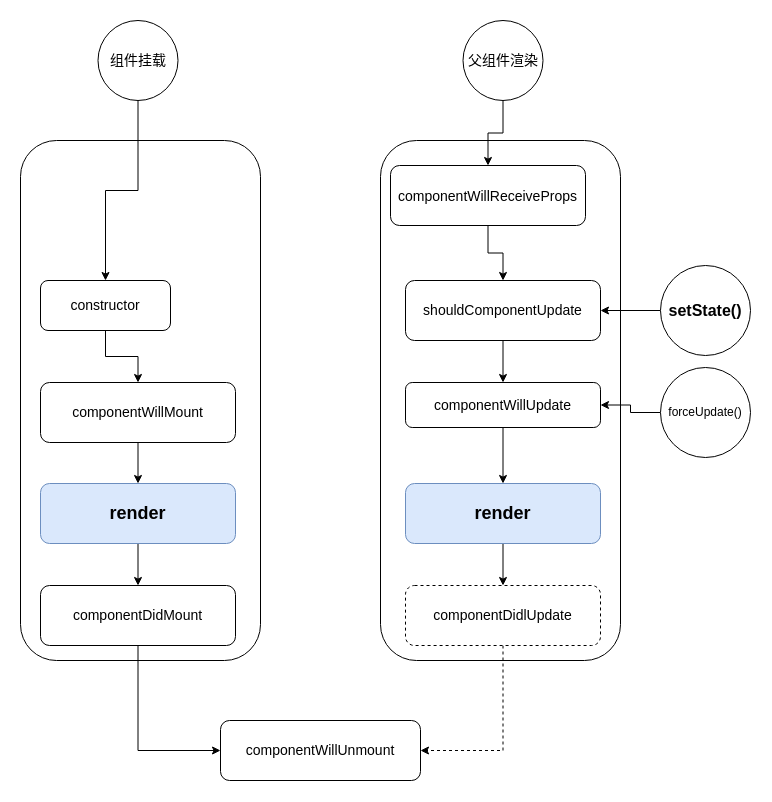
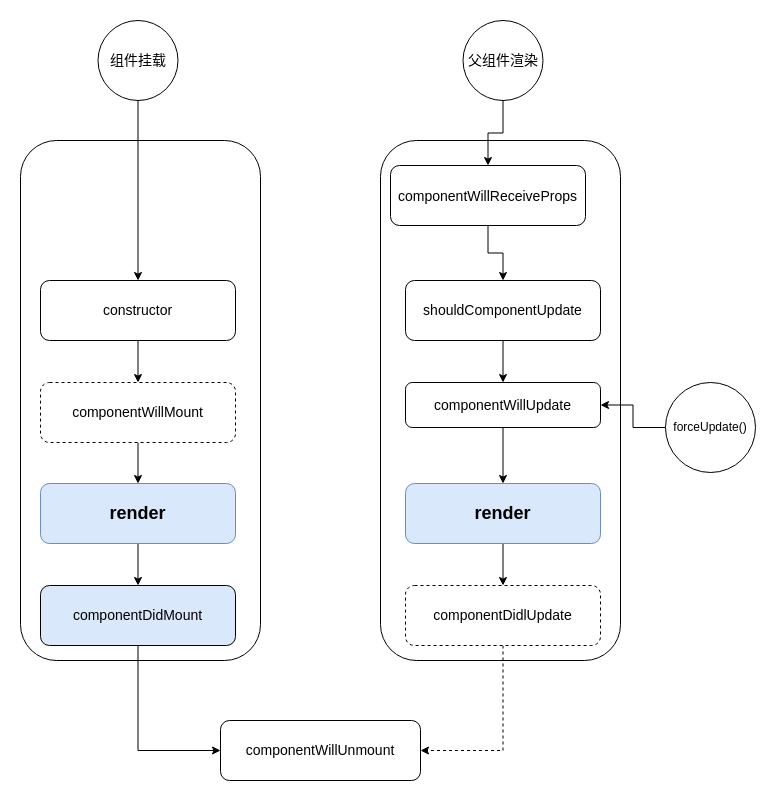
node "constructor": size 130x50 -> 195x60
edge "setState()" -> "shouldComponentUpdate": removed
node "setState()": removed
node "componentWillMount": style solid -> dashed
node "forceUpdate()": moved (706, 413) -> (711, 428)
node "componentDidMount": fillcolor #ffffff -> #dae8fc
